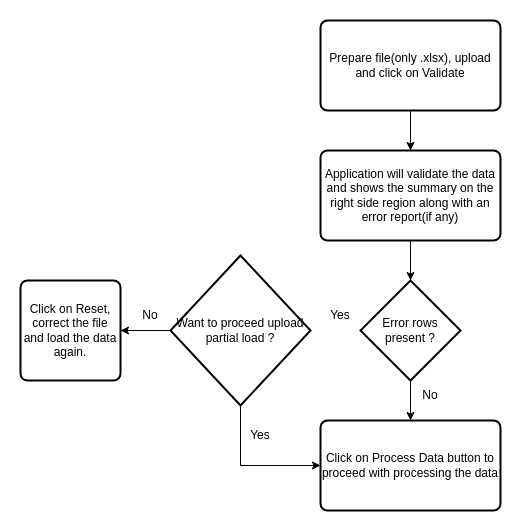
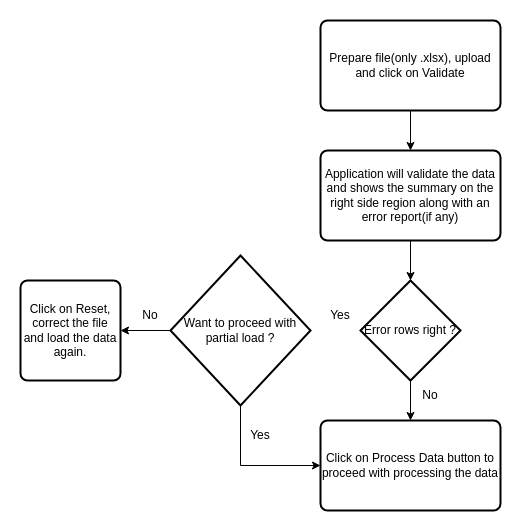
node "Want to proceed upload partial load ?": label "Want to proceed upload partial load ?" -> "Want to proceed with partial load ?"
node "Error rows present ?": label "Error rows present ?" -> "Error rows right ?"
